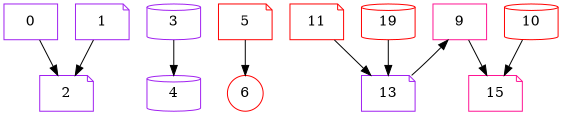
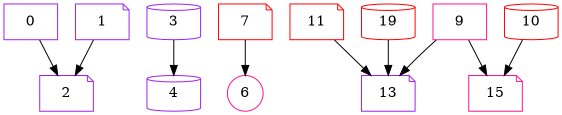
node "5": label "5" -> "7"
edge "13" -> "9": reversed
node "6": color red -> deeppink
